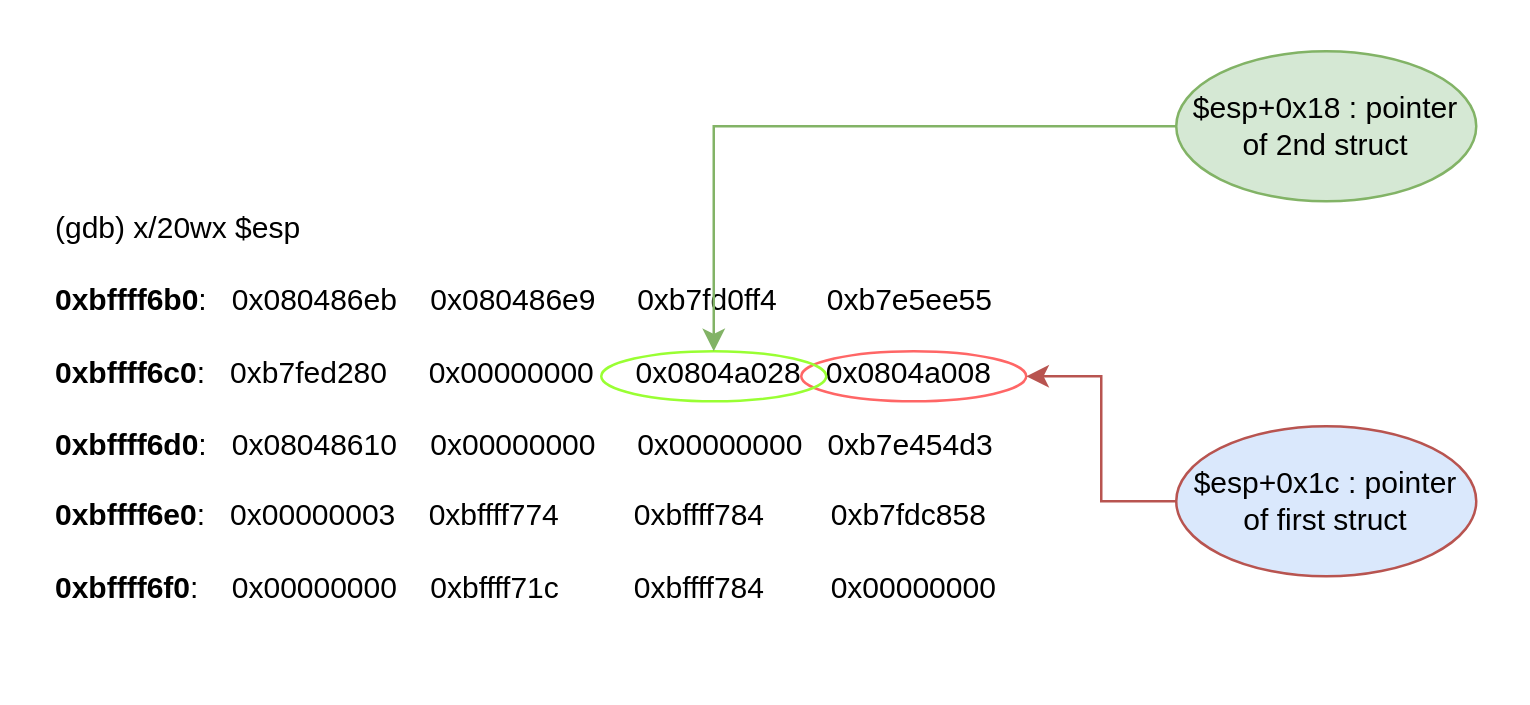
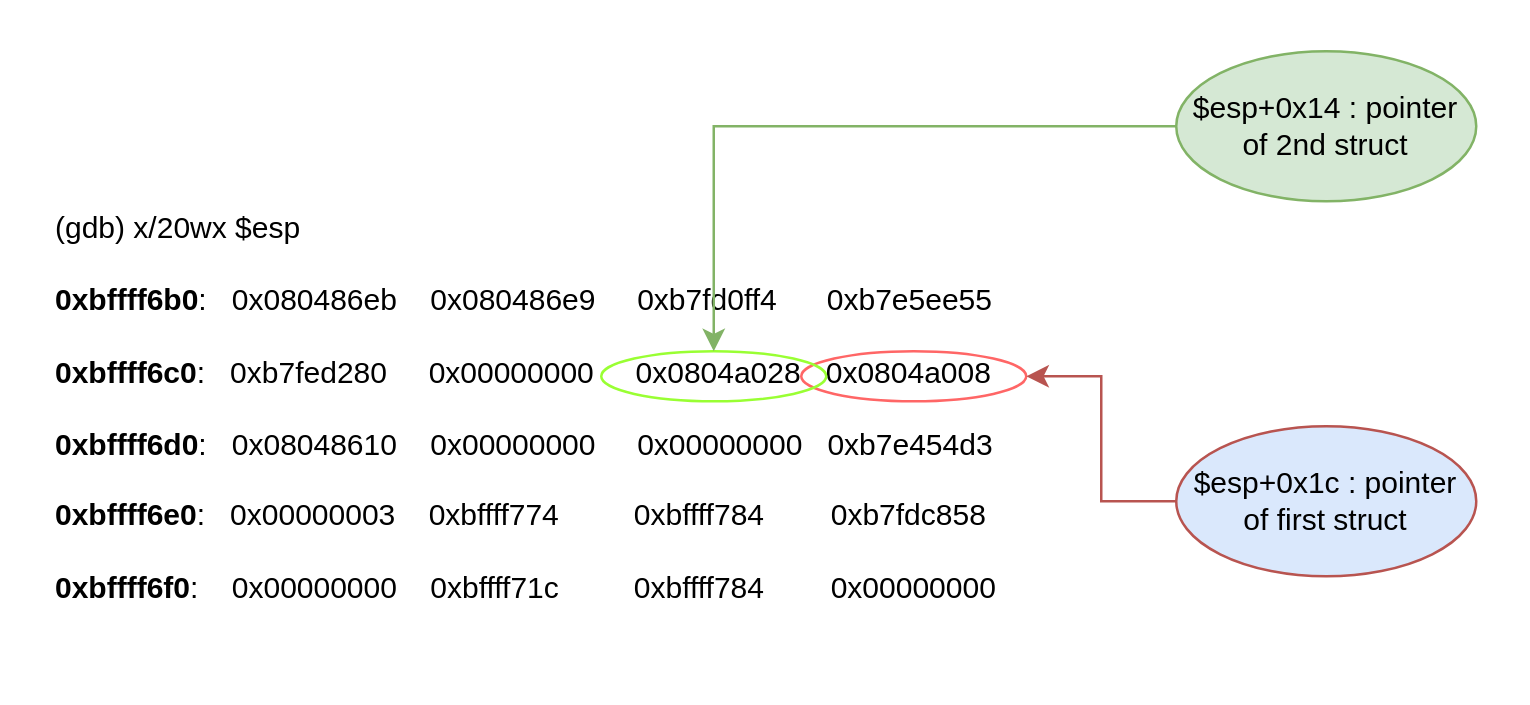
node "$esp+0x18 : pointer of 2nd struct": label "$esp+0x18 : pointer of 2nd struct" -> "$esp+0x14 : pointer of 2nd struct"
